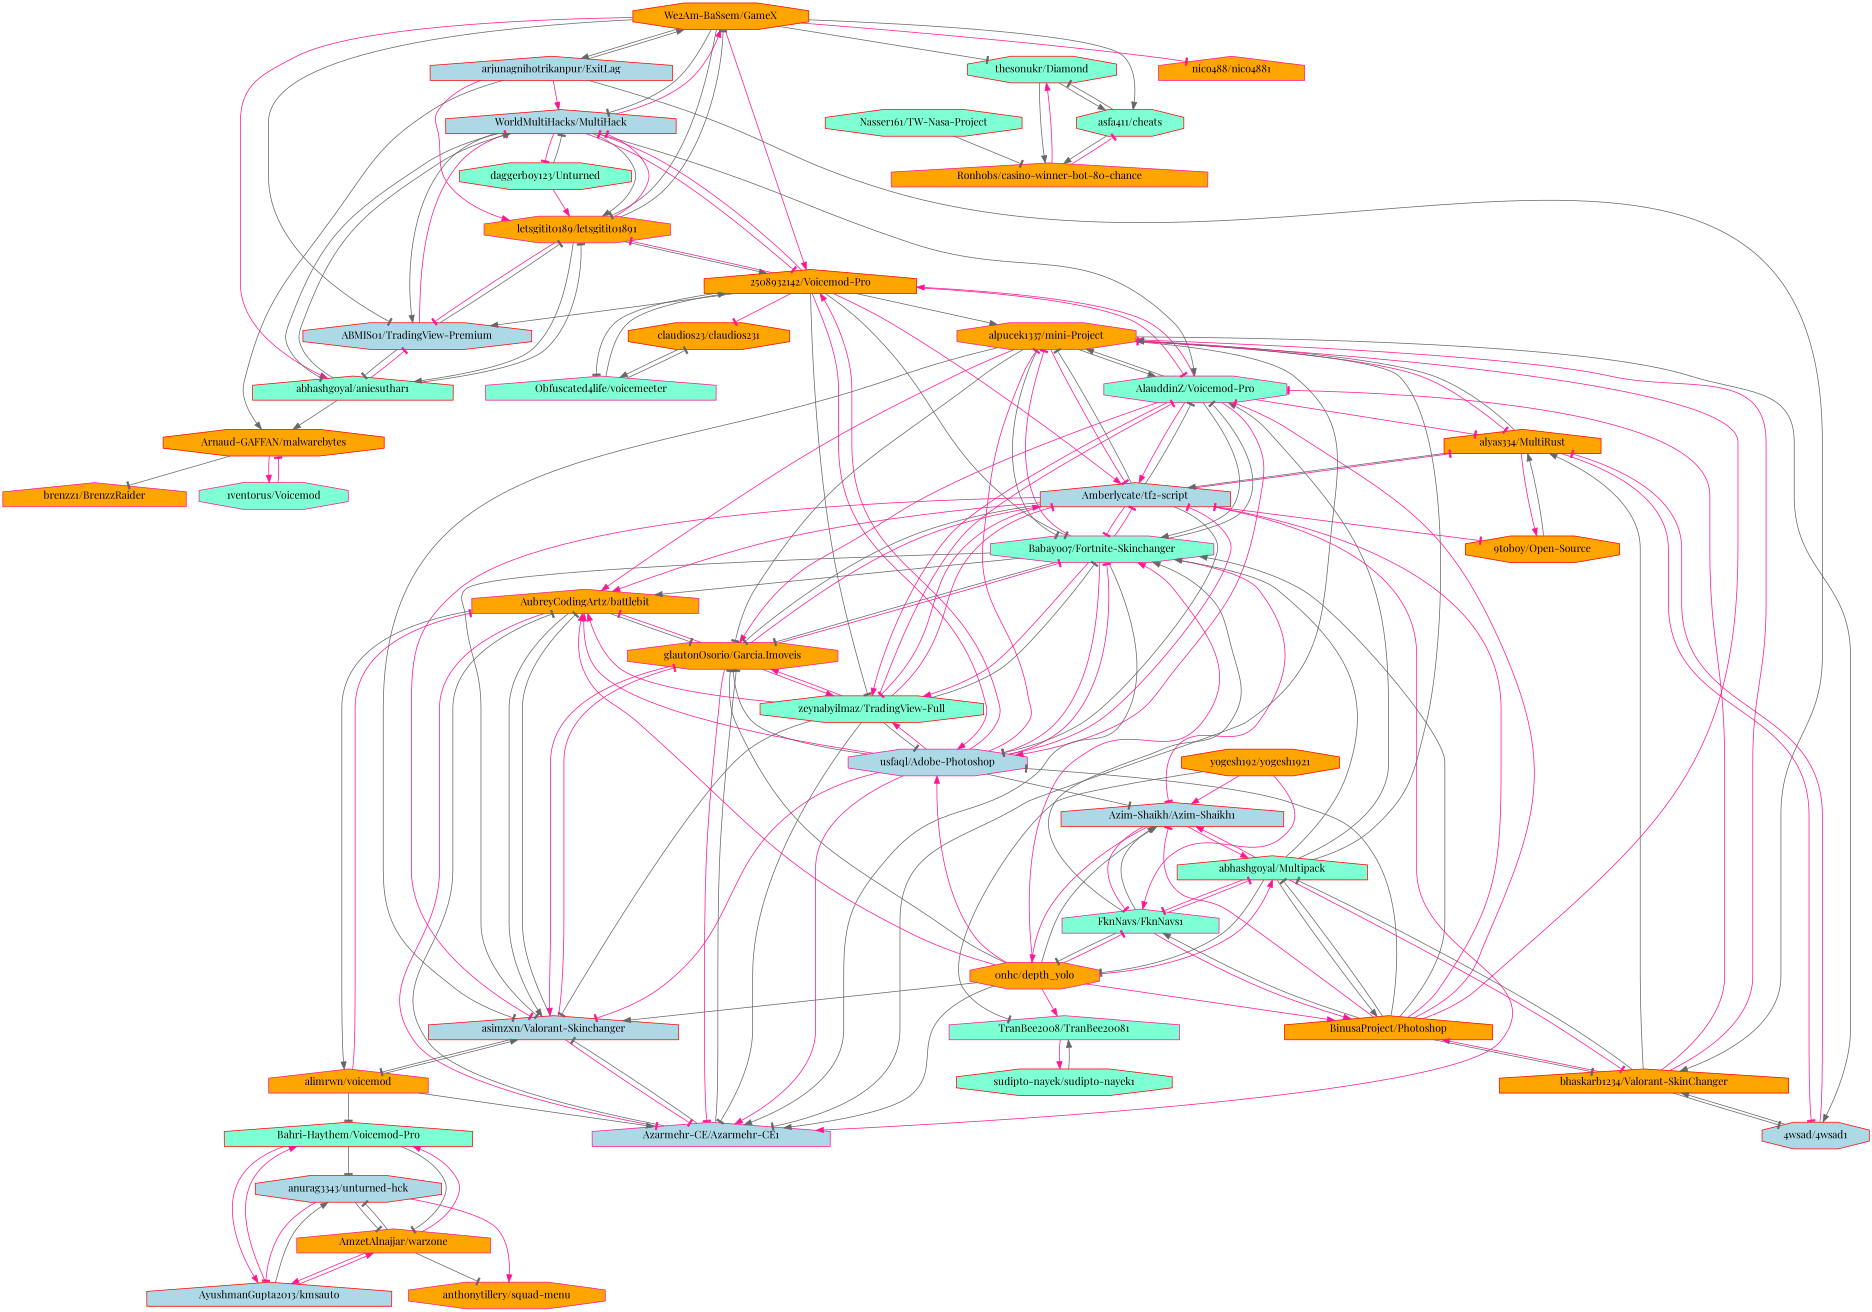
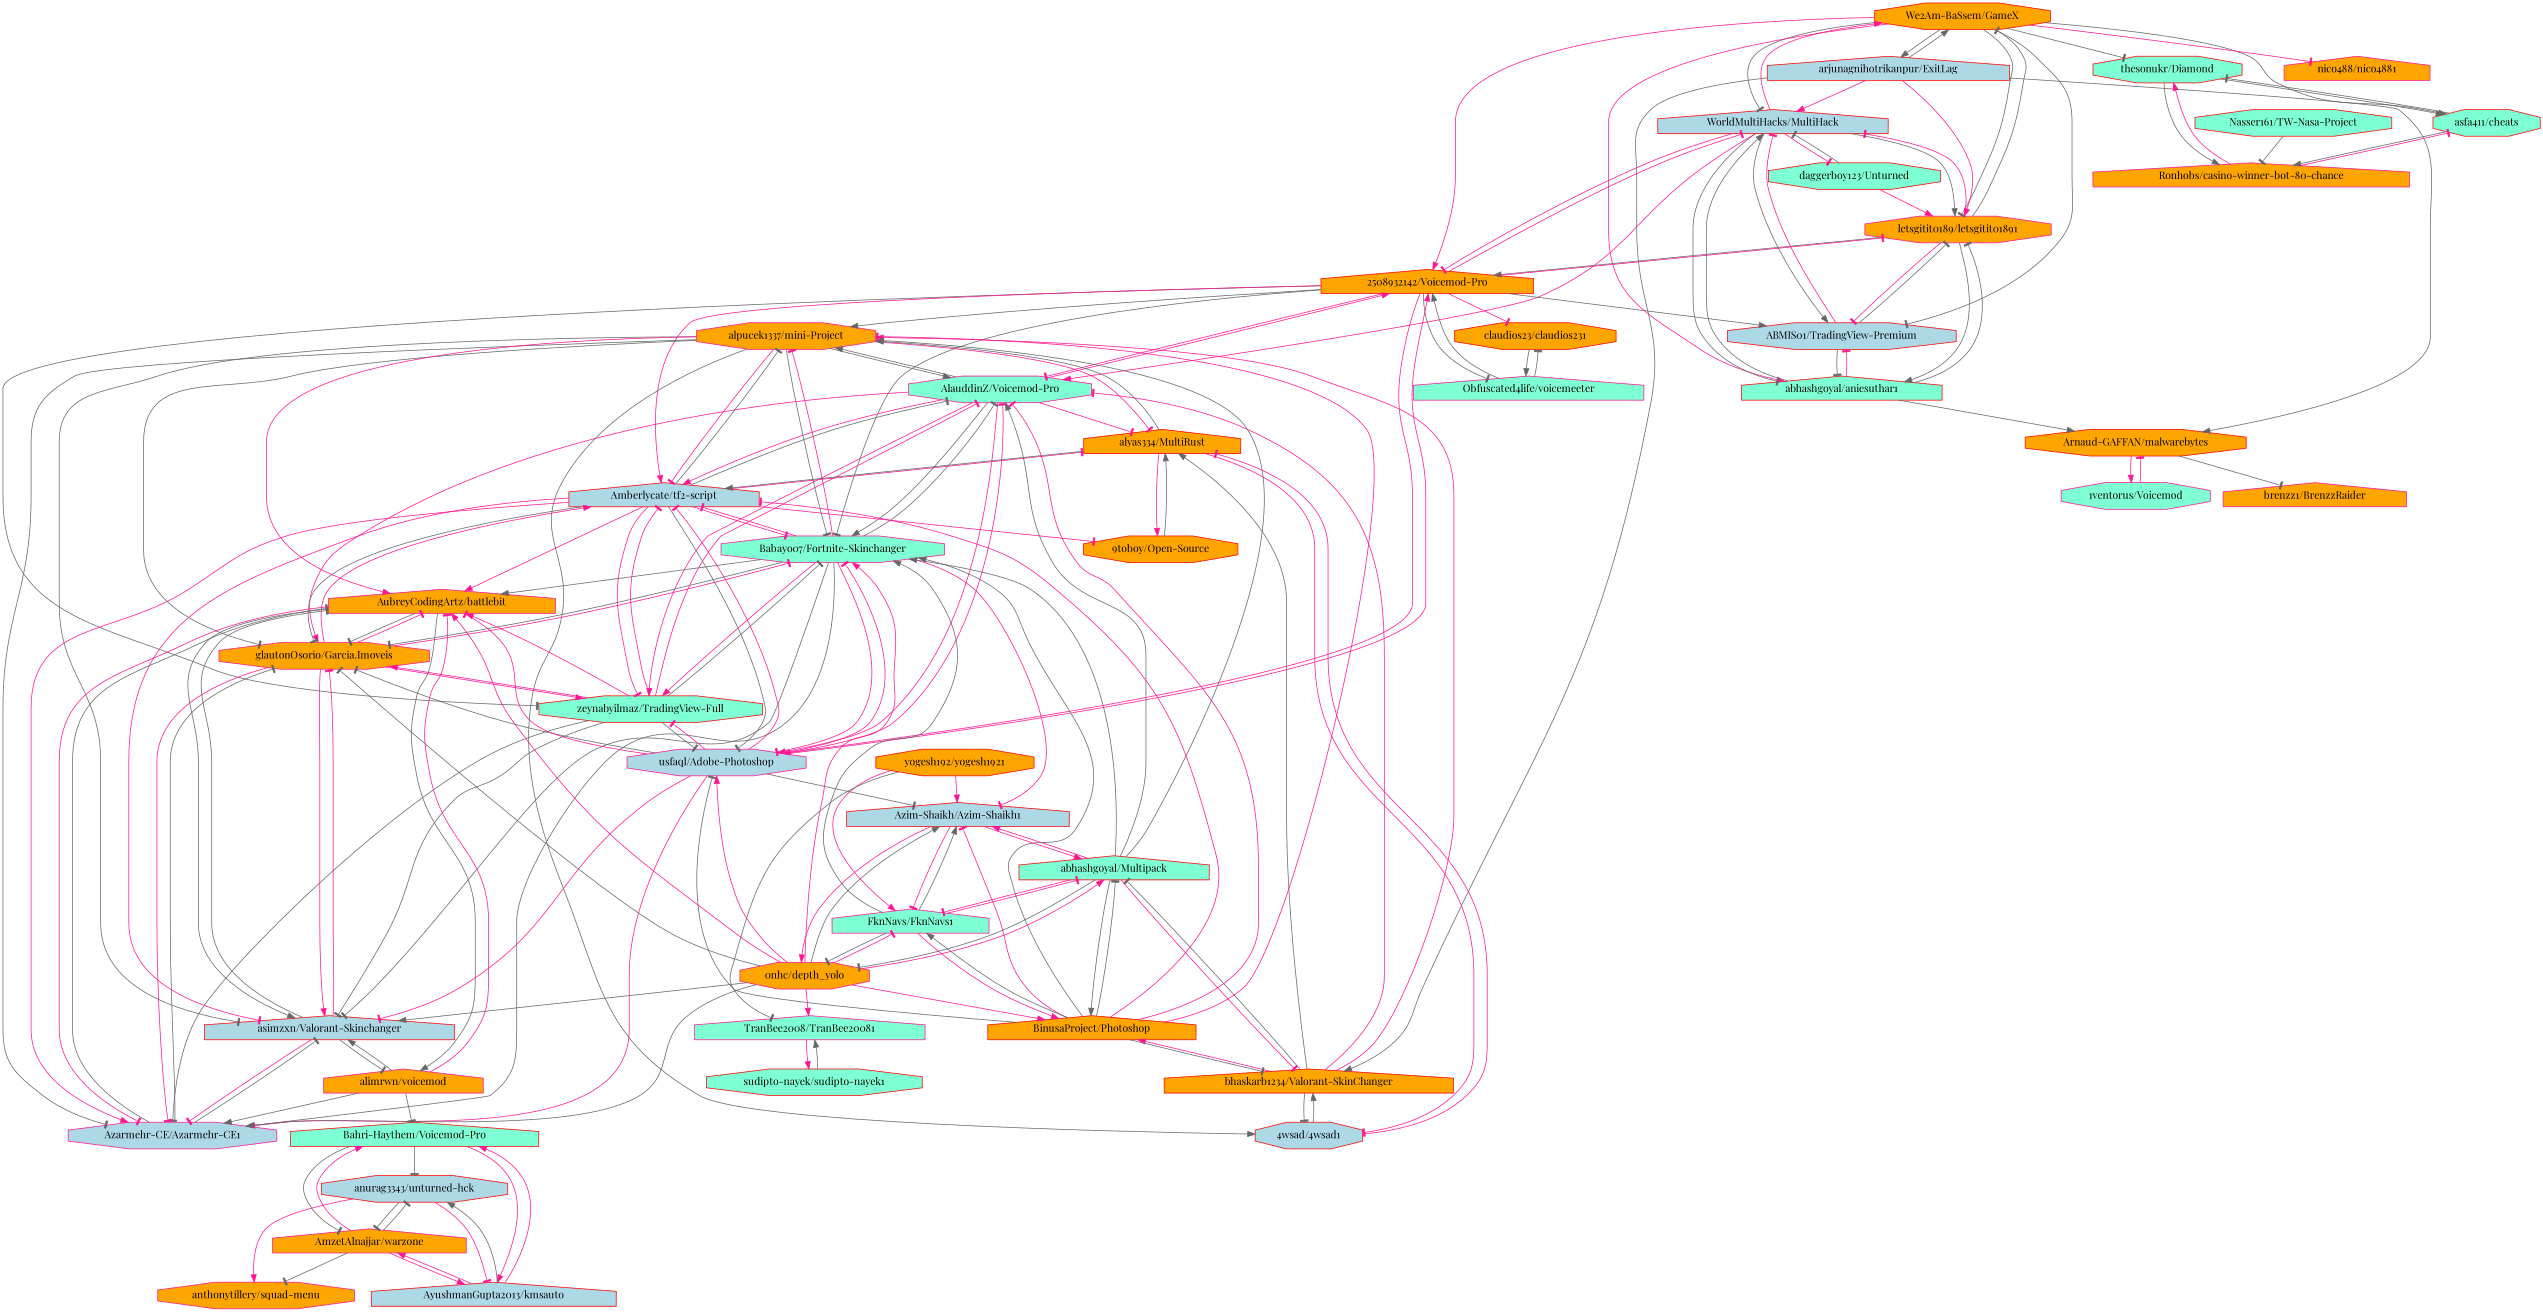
edge "WorldMultiHacks/MultiHack" -> "AlauddinZ/Voicemod-Pro": color gray40 -> deeppink
edge "usfaql/Adobe-Photoshop" -> "alpucek1337/mini-Project": now "usfaql/Adobe-Photoshop" -> "AlauddinZ/Voicemod-Pro"
edge "usfaql/Adobe-Photoshop" -> "AubreyCodingArtz/battlebit": arrowhead normal -> tee
edge "usfaql/Adobe-Photoshop" -> "zeynabyilmaz/TradingView-Full": arrowhead normal -> tee
node "Azarmehr-CE/Azarmehr-CE1": shape house -> octagon
